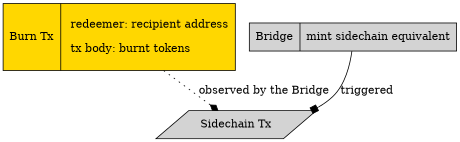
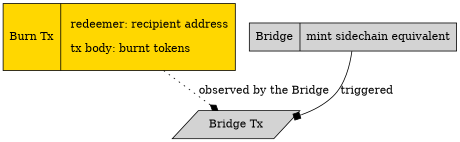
node "Sidechain Tx": label "Sidechain Tx" -> "Bridge Tx"
